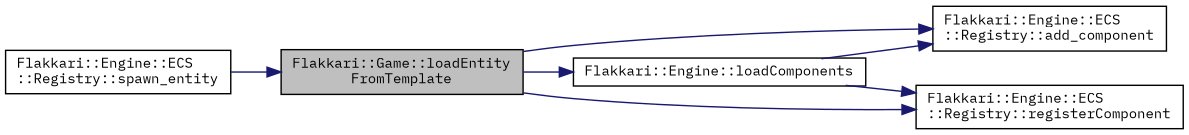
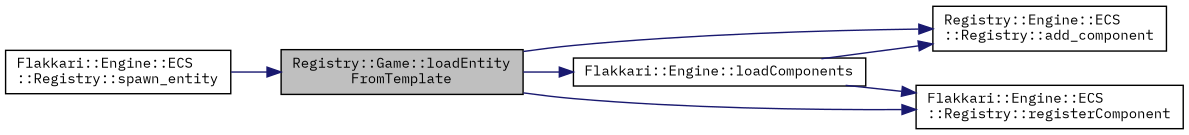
node "Flakkari::Engine::ECS ::Registry::add_component": label "Flakkari::Engine::ECS ::Registry::add_component" -> "Registry::Engine::ECS ::Registry::add_component"
node "Flakkari::Game::loadEntity FromTemplate": label "Flakkari::Game::loadEntity FromTemplate" -> "Registry::Game::loadEntity FromTemplate"
